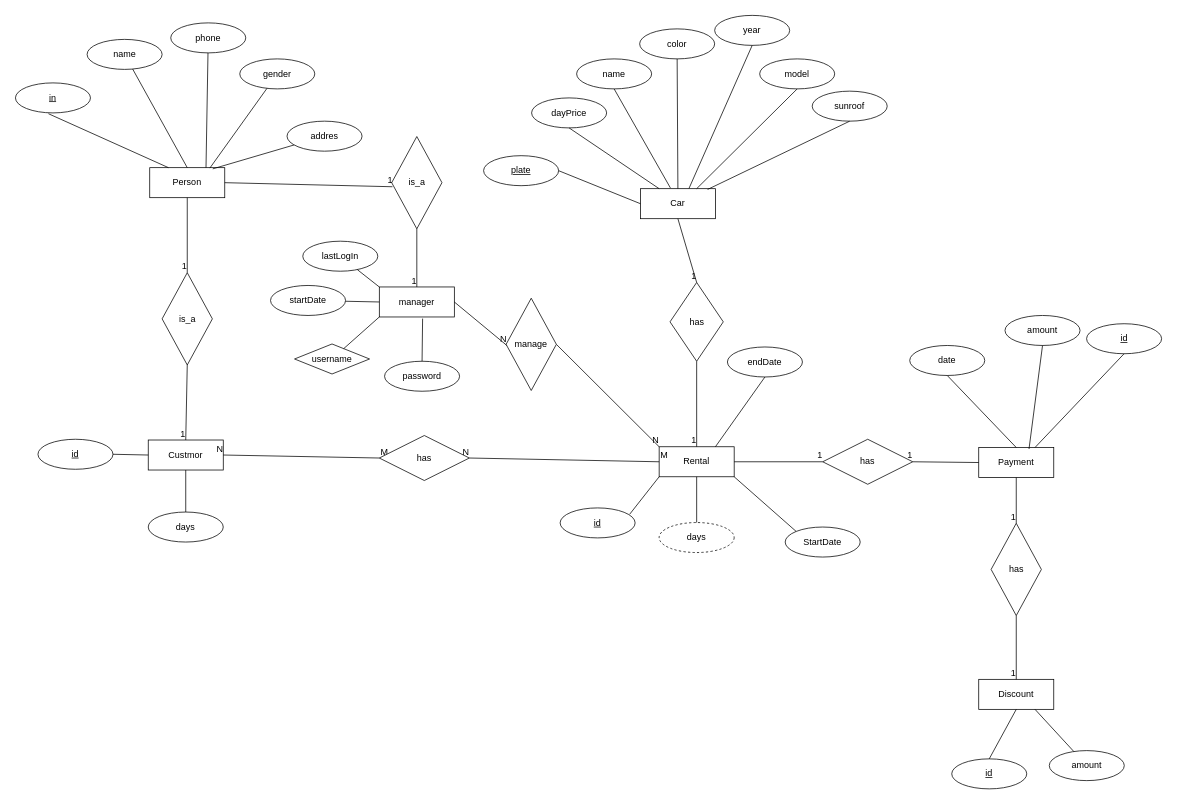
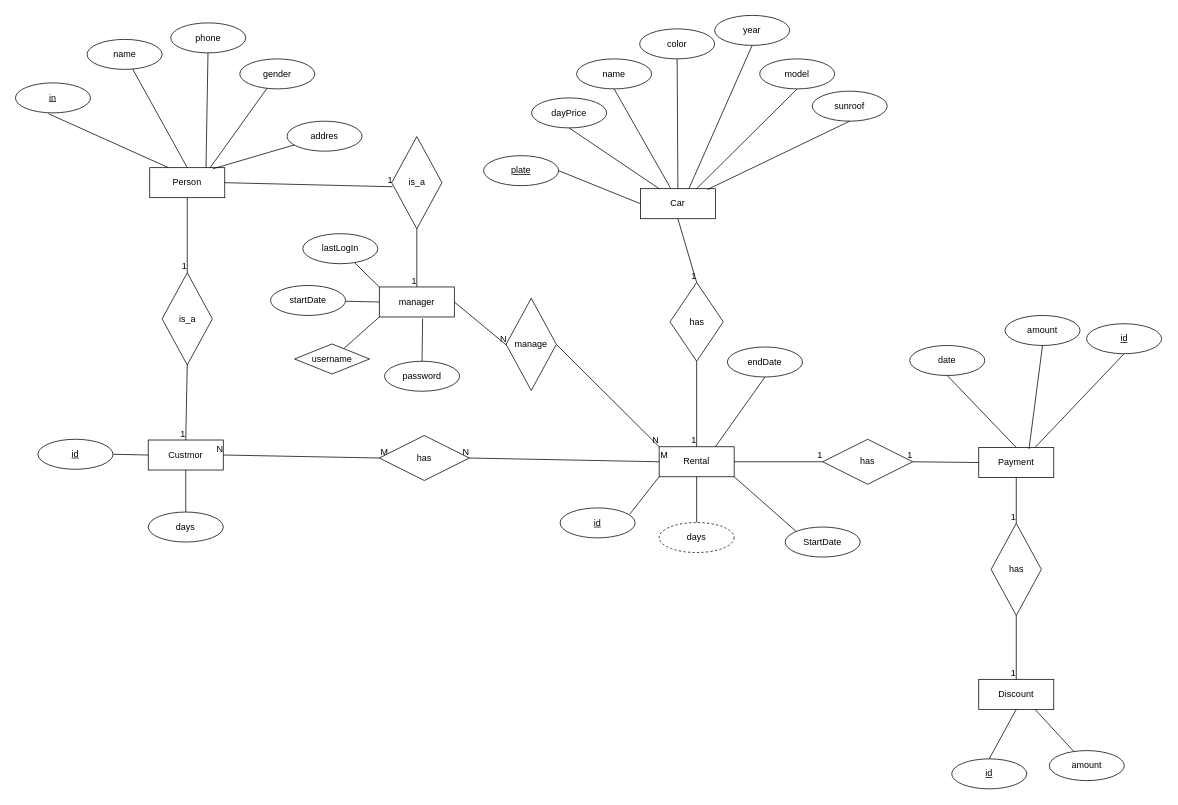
node "lastLogIn": moved (340, 256) -> (340, 249)
